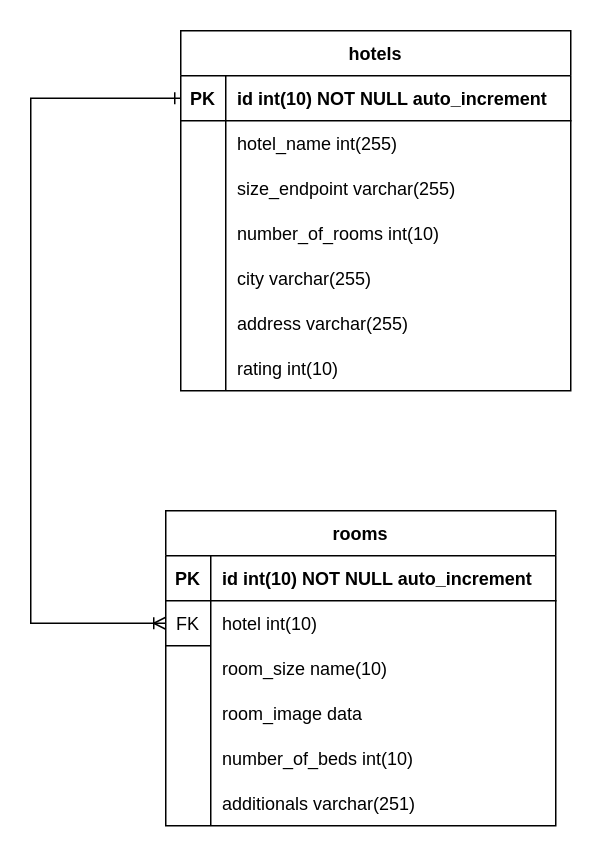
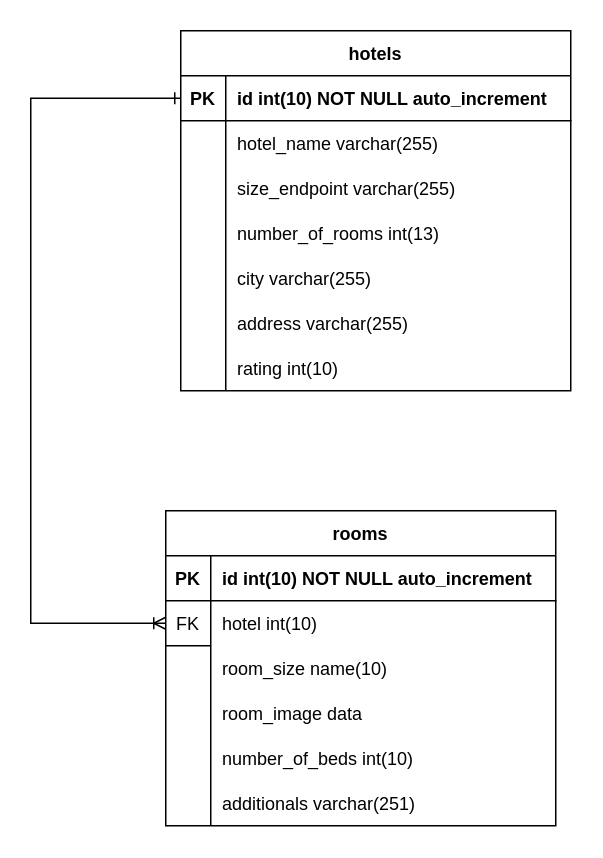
node "hotel_name int(255)": label "hotel_name int(255)" -> "hotel_name varchar(255)"
node "number_of_rooms int(10)": label "number_of_rooms int(10)" -> "number_of_rooms int(13)"
